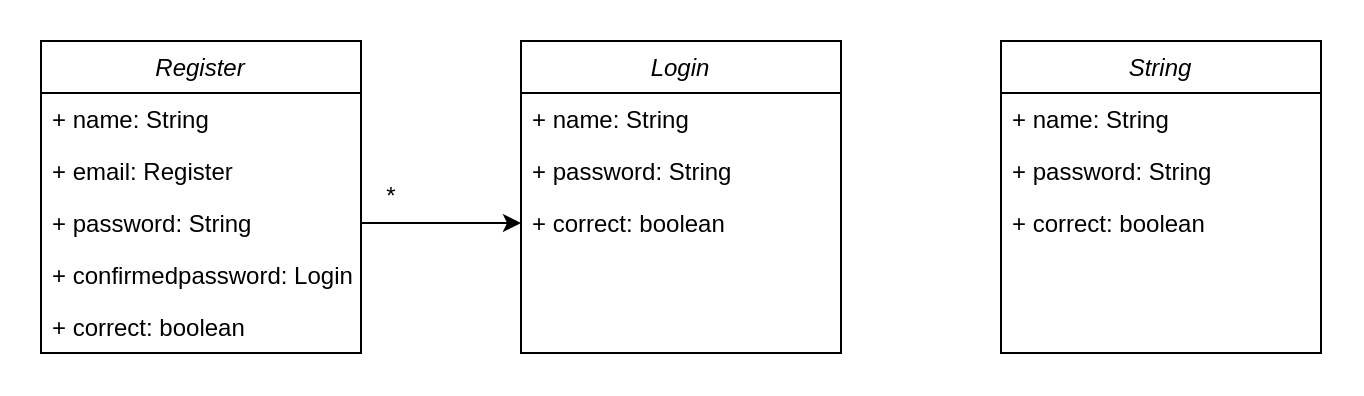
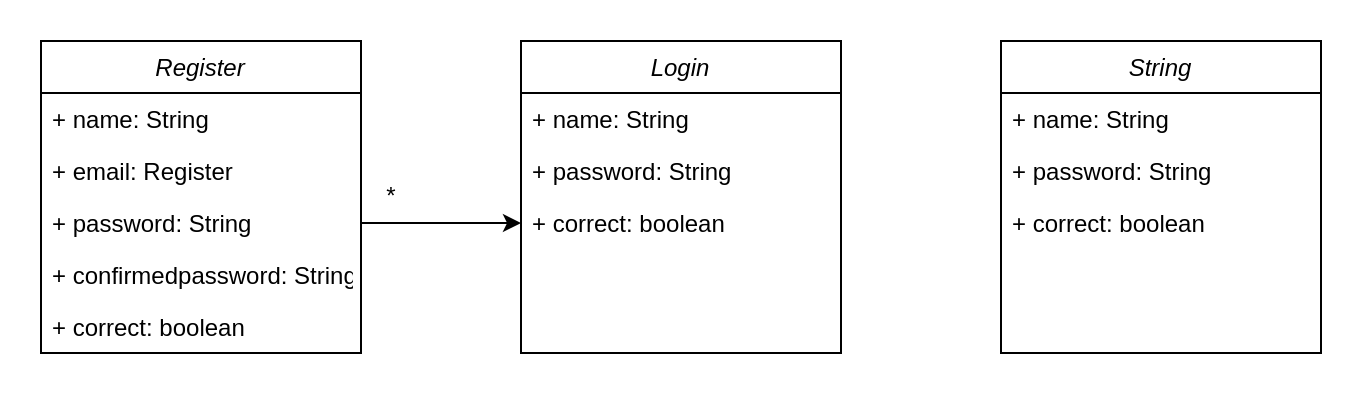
node "+ confirmedpassword: Login": label "+ confirmedpassword: Login" -> "+ confirmedpassword: String"
